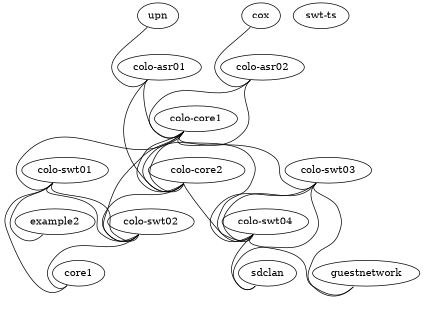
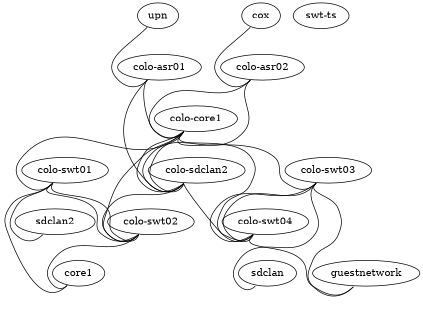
node "colo-core2": label "colo-core2" -> "colo-sdclan2"
node "example2": label "example2" -> "sdclan2"
edge "colo-swt04" -- "sdclan": removed
